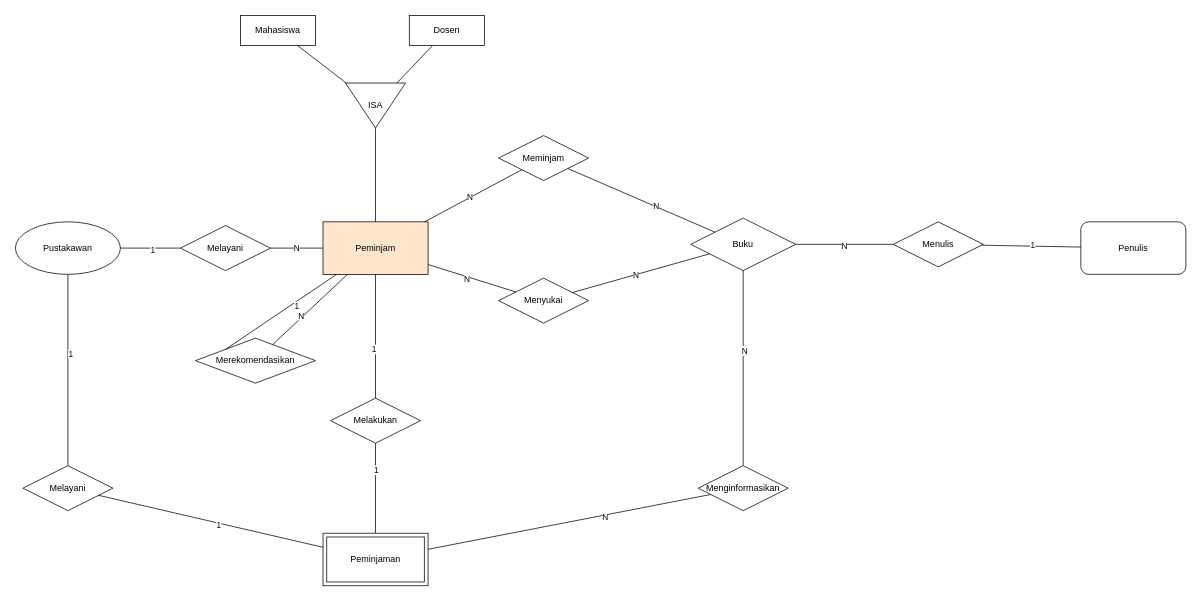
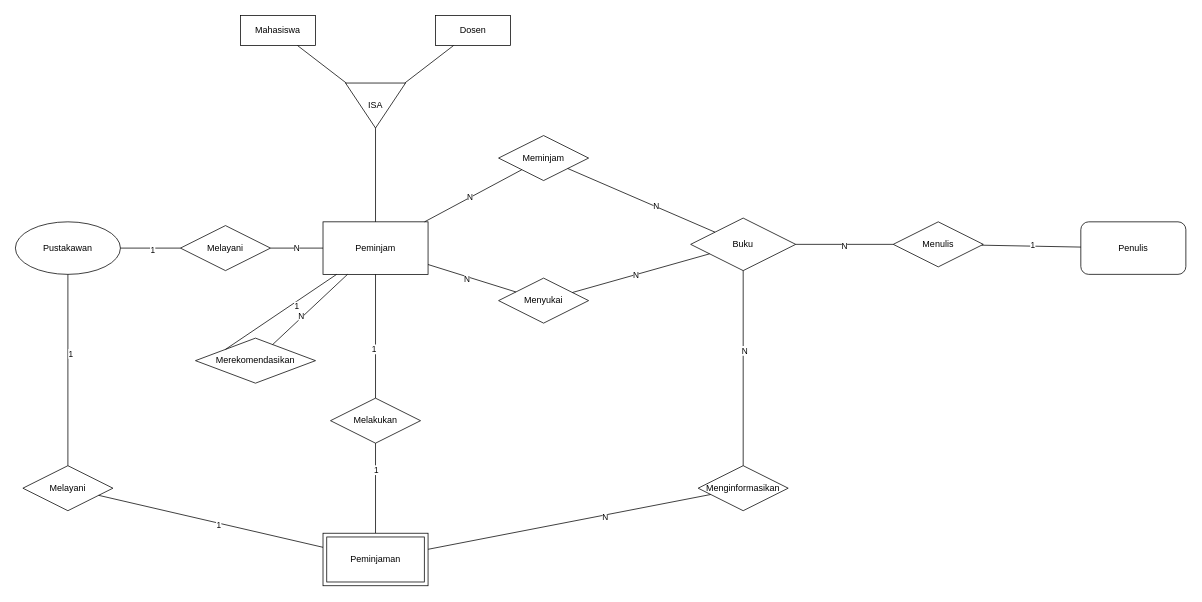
node "Dosen": moved (447, 30) -> (473, 30)
node "Peminjam": fillcolor #ffe6cc -> #ffffff
